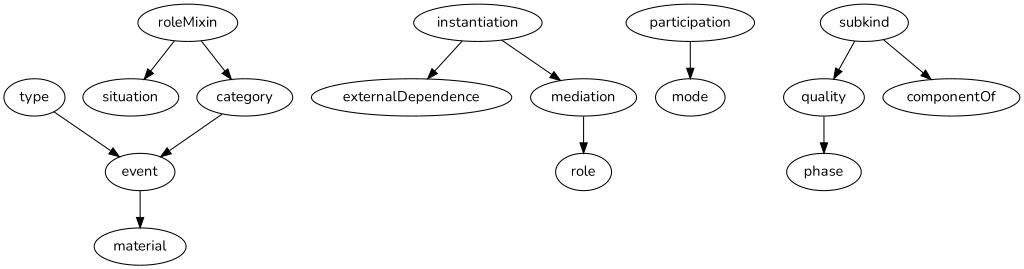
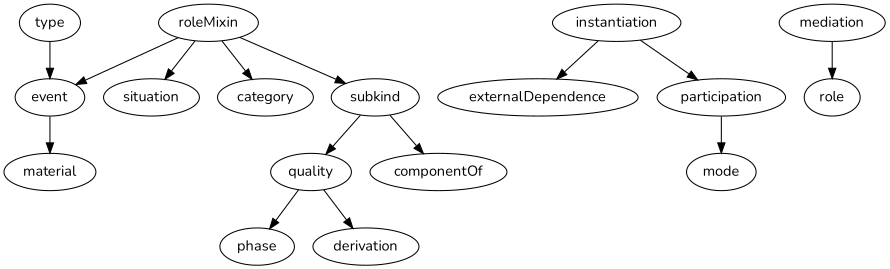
edge "instantiation" -> "mediation": now "instantiation" -> "participation"
edge "roleMixin" -> "subkind": added
edge "category" -> "event": now "roleMixin" -> "event"
node "derivation": added
